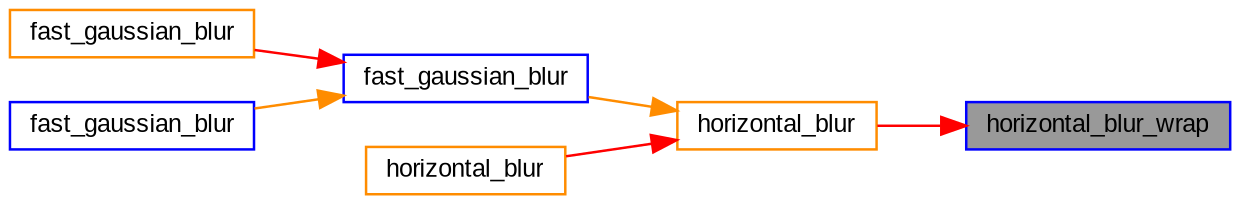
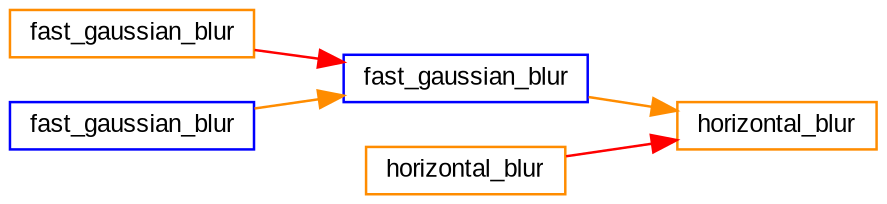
node "horizontal_blur_wrap": removed
